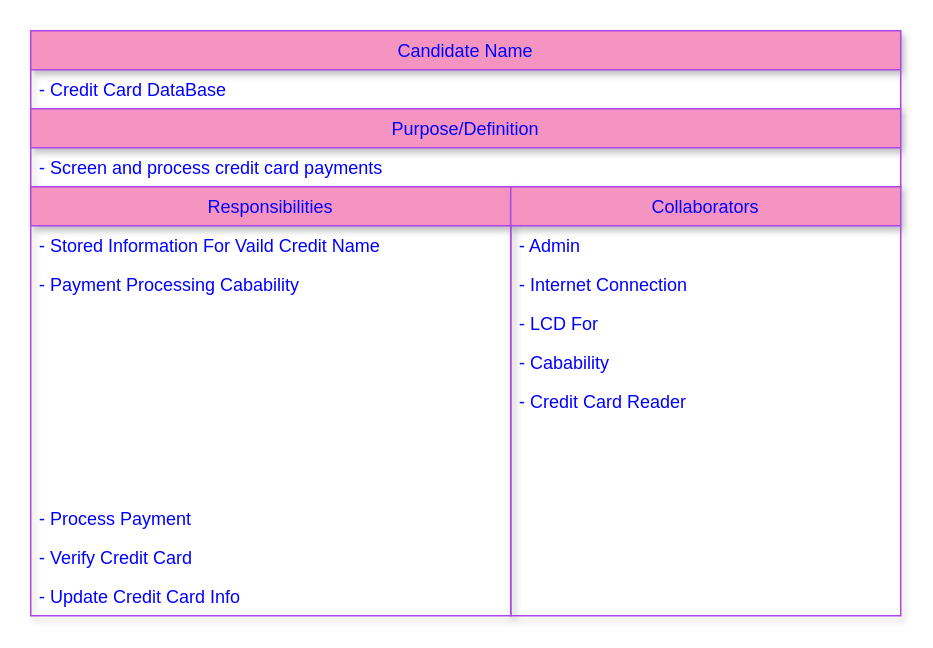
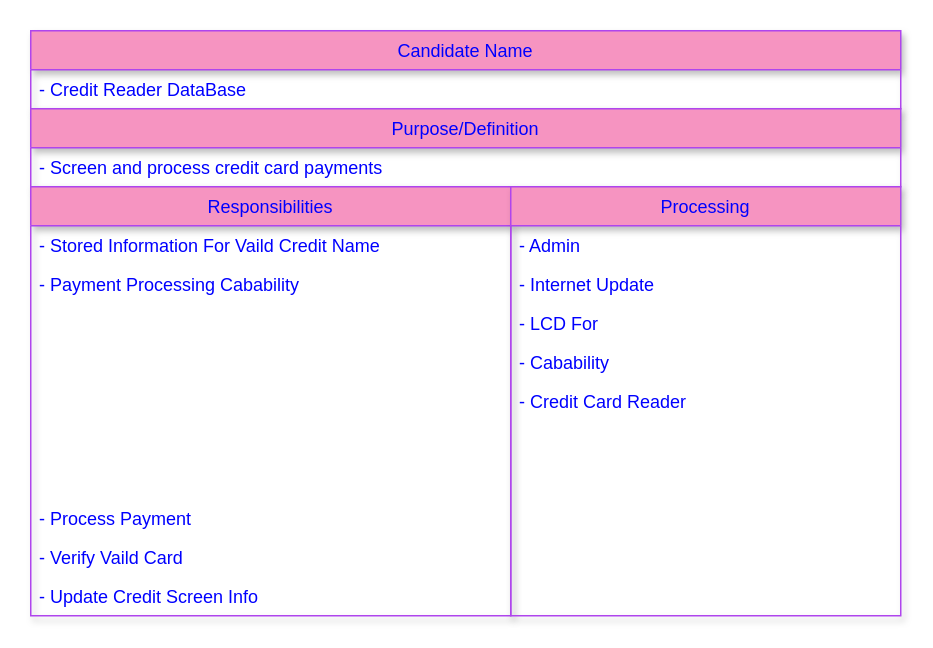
node "- Credit Card DataBase": label "- Credit Card DataBase" -> "- Credit Reader DataBase"
node "Collaborators": label "Collaborators" -> "Processing"
node "- Internet Connection": label "- Internet Connection" -> "- Internet Update"
node "- Verify Credit Card": label "- Verify Credit Card" -> "- Verify Vaild Card"
node "- Update Credit Card Info": label "- Update Credit Card Info" -> "- Update Credit Screen Info"
